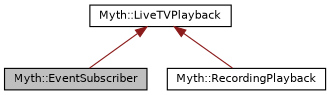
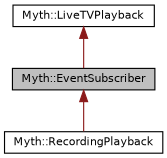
edge "Myth::RecordingPlayback" -> "Myth::LiveTVPlayback": now "Myth::RecordingPlayback" -> "Myth::EventSubscriber"
